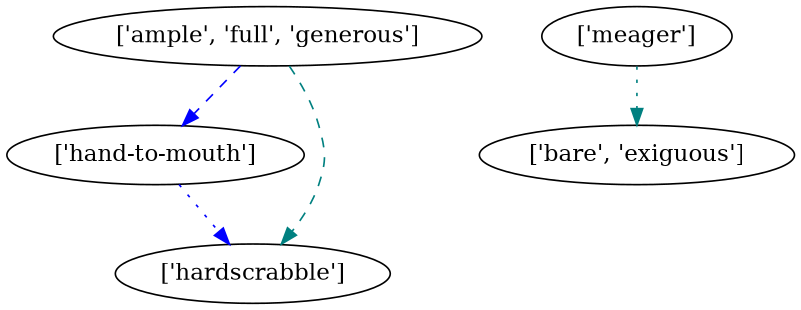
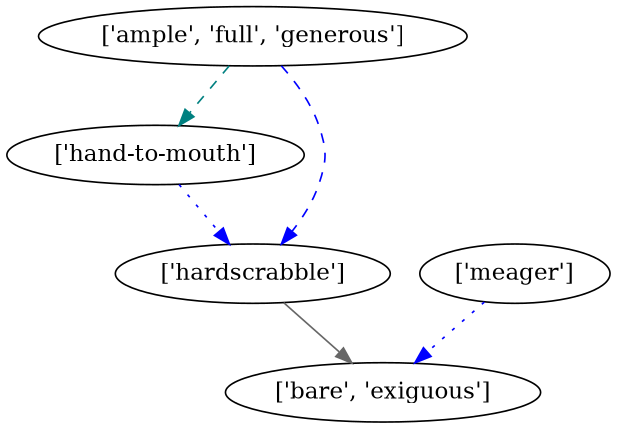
edge "['meager']" -> "['bare', 'exiguous']": color teal -> blue
edge "['ample', 'full', 'generous']" -> "['hand-to-mouth']": color blue -> teal
edge "['ample', 'full', 'generous']" -> "['hardscrabble']": color teal -> blue
edge "['hardscrabble']" -> "['bare', 'exiguous']": added
